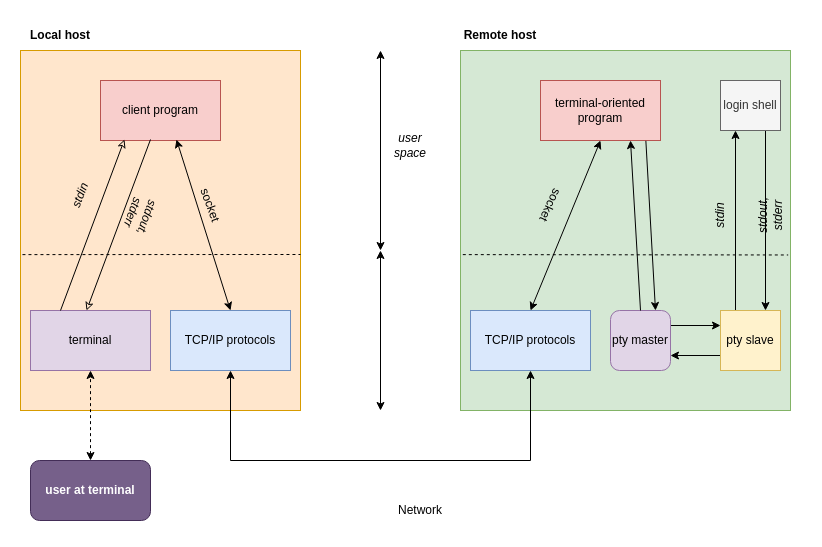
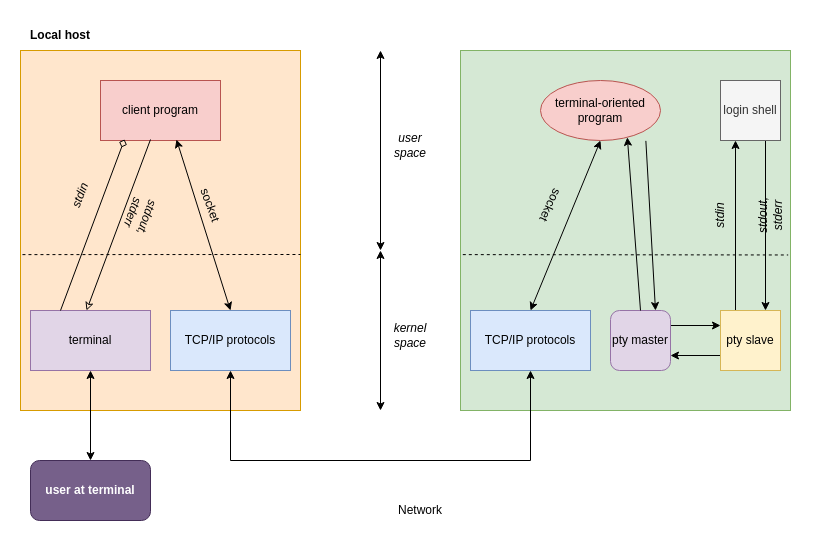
node "Remote host": removed
node "login shell": size 60x50 -> 60x60
node "terminal-oriented program": shape rectangle -> ellipse
edge "terminal" -> "client program": arrowhead classic -> diamond
node "kernel space": added
edge "terminal" -- "user at terminal": style dashed -> solid
